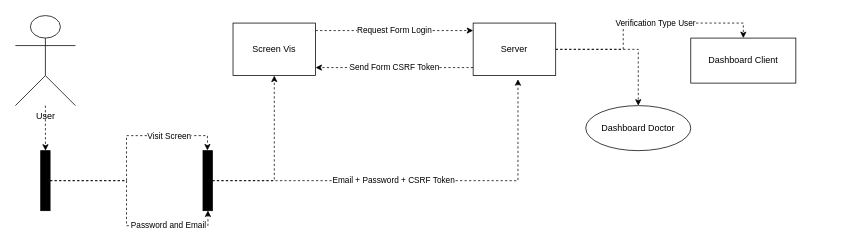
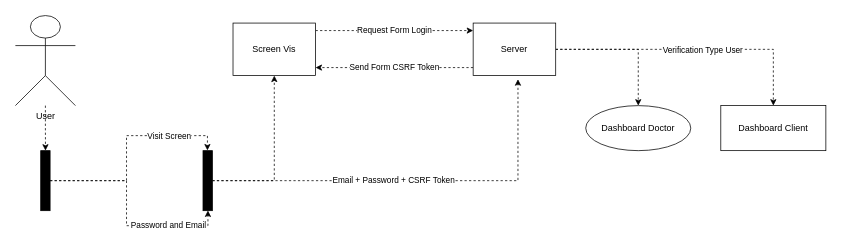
node "Dashboard Client": moved (743, 60) -> (773, 128)
